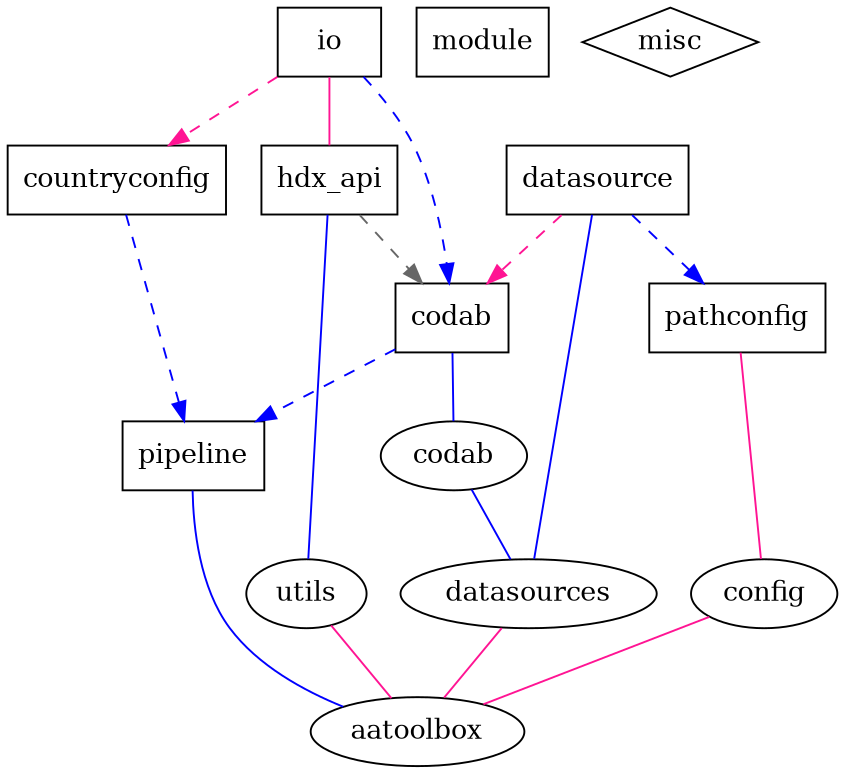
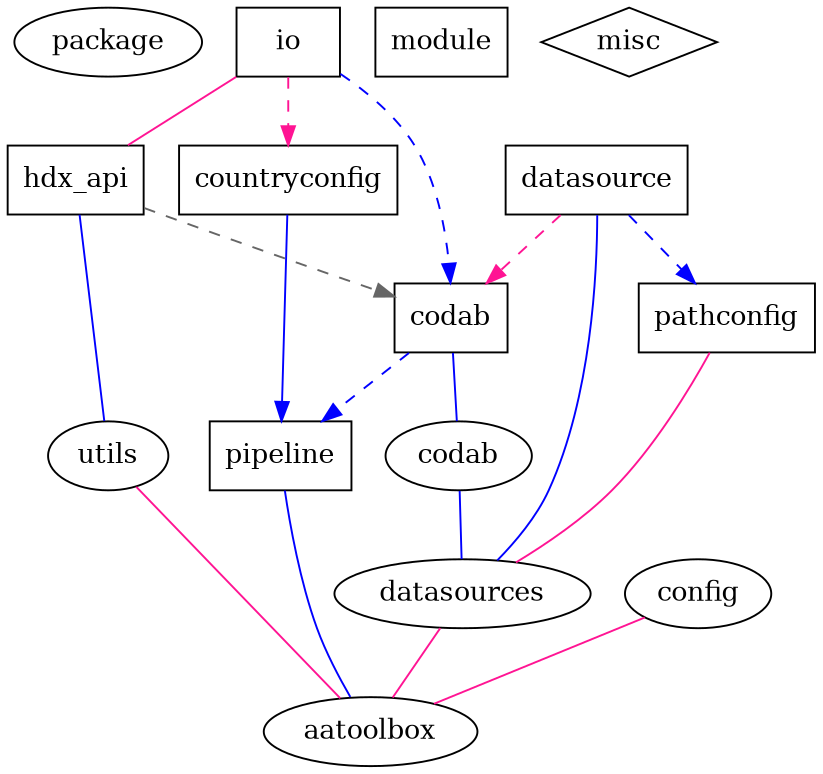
node "package": added
edge "countryconfig" -> "pipeline": style dashed -> solid
edge "pathconfig" -- "config": now "pathconfig" -- "datasources"
